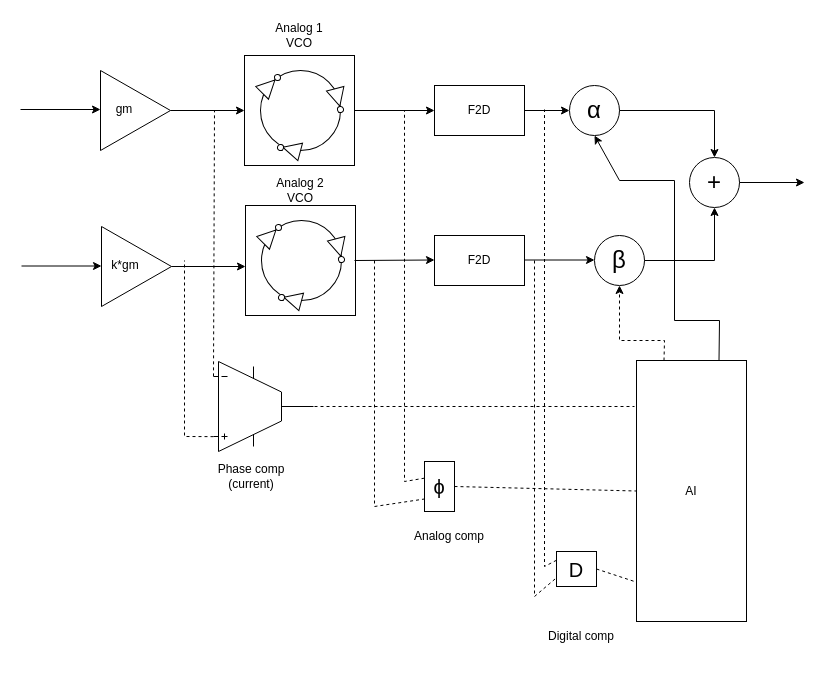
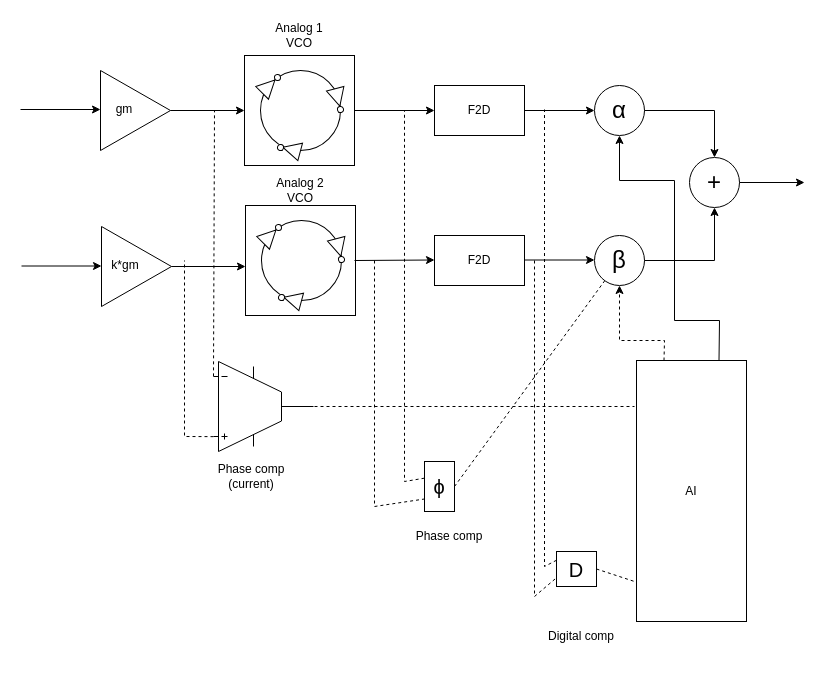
node "α": moved (595, 111) -> (620, 111)
edge "ϕ" -- "AI": now "ϕ" -- "β"
node "Analog comp": label "Analog comp" -> "Phase comp"
